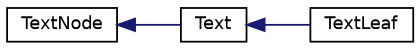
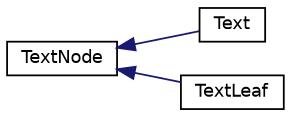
edge "TextLeaf" -> "Text": now "TextLeaf" -> "TextNode"
